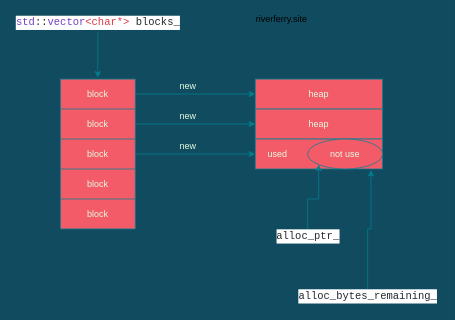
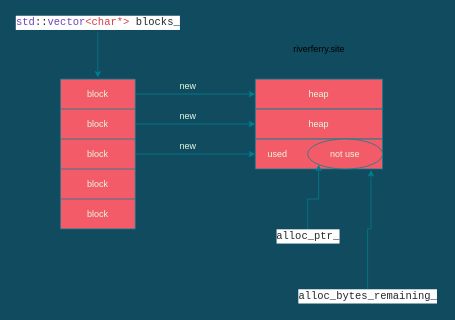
node "riverferry.site": moved (282, 19) -> (319, 49)
